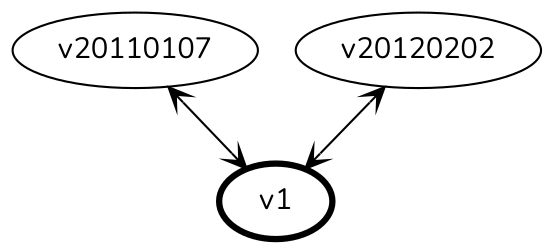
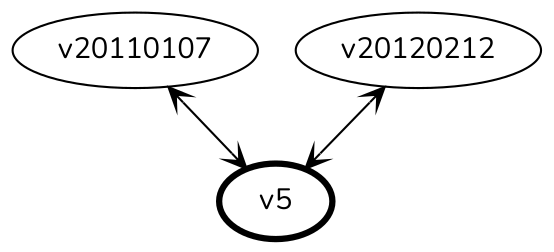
node "v20120202": label "v20120202" -> "v20120212"
node "v1": label "v1" -> "v5"
